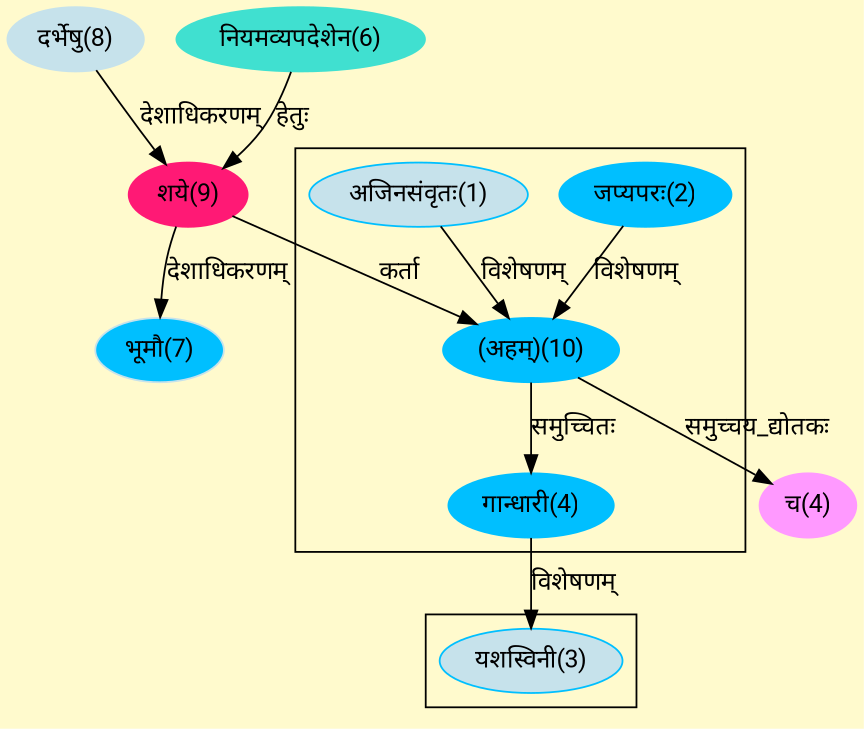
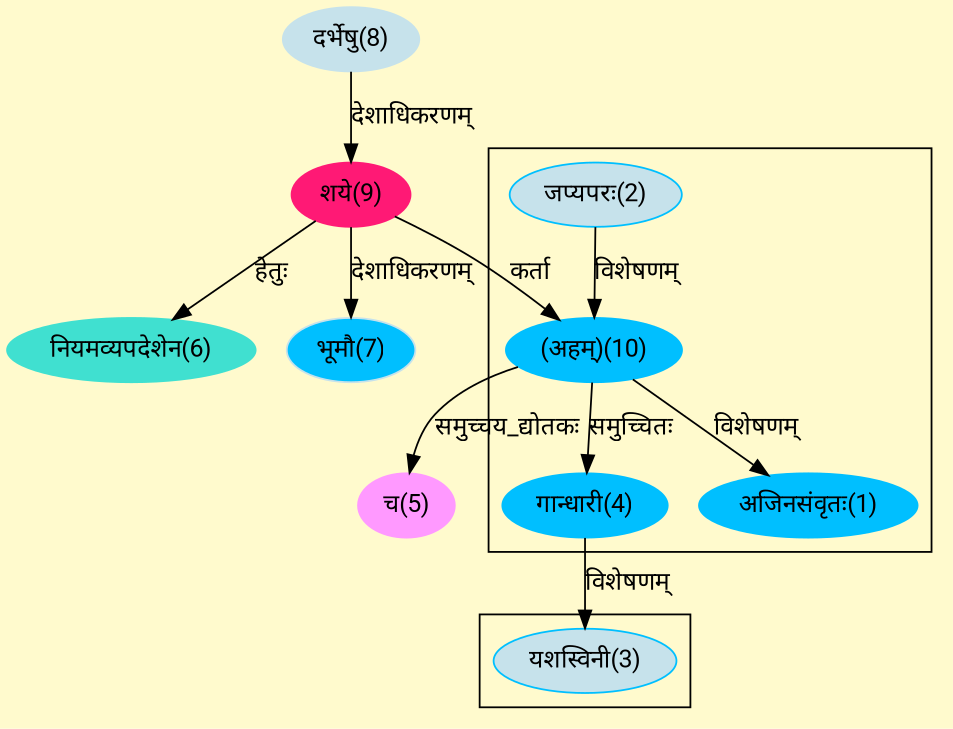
edge "नियमव्यपदेशेन(6)" -> "शये(9)": reversed
node "अजिनसंवृतः(1)": fillcolor #c6e2eb -> #00bfff
node "जप्यपरः(2)": fillcolor #00bfff -> #c6e2eb
edge "अजिनसंवृतः(1)" -> "(अहम्)(10)": reversed
node "च(4)": label "च(4)" -> "च(5)"
